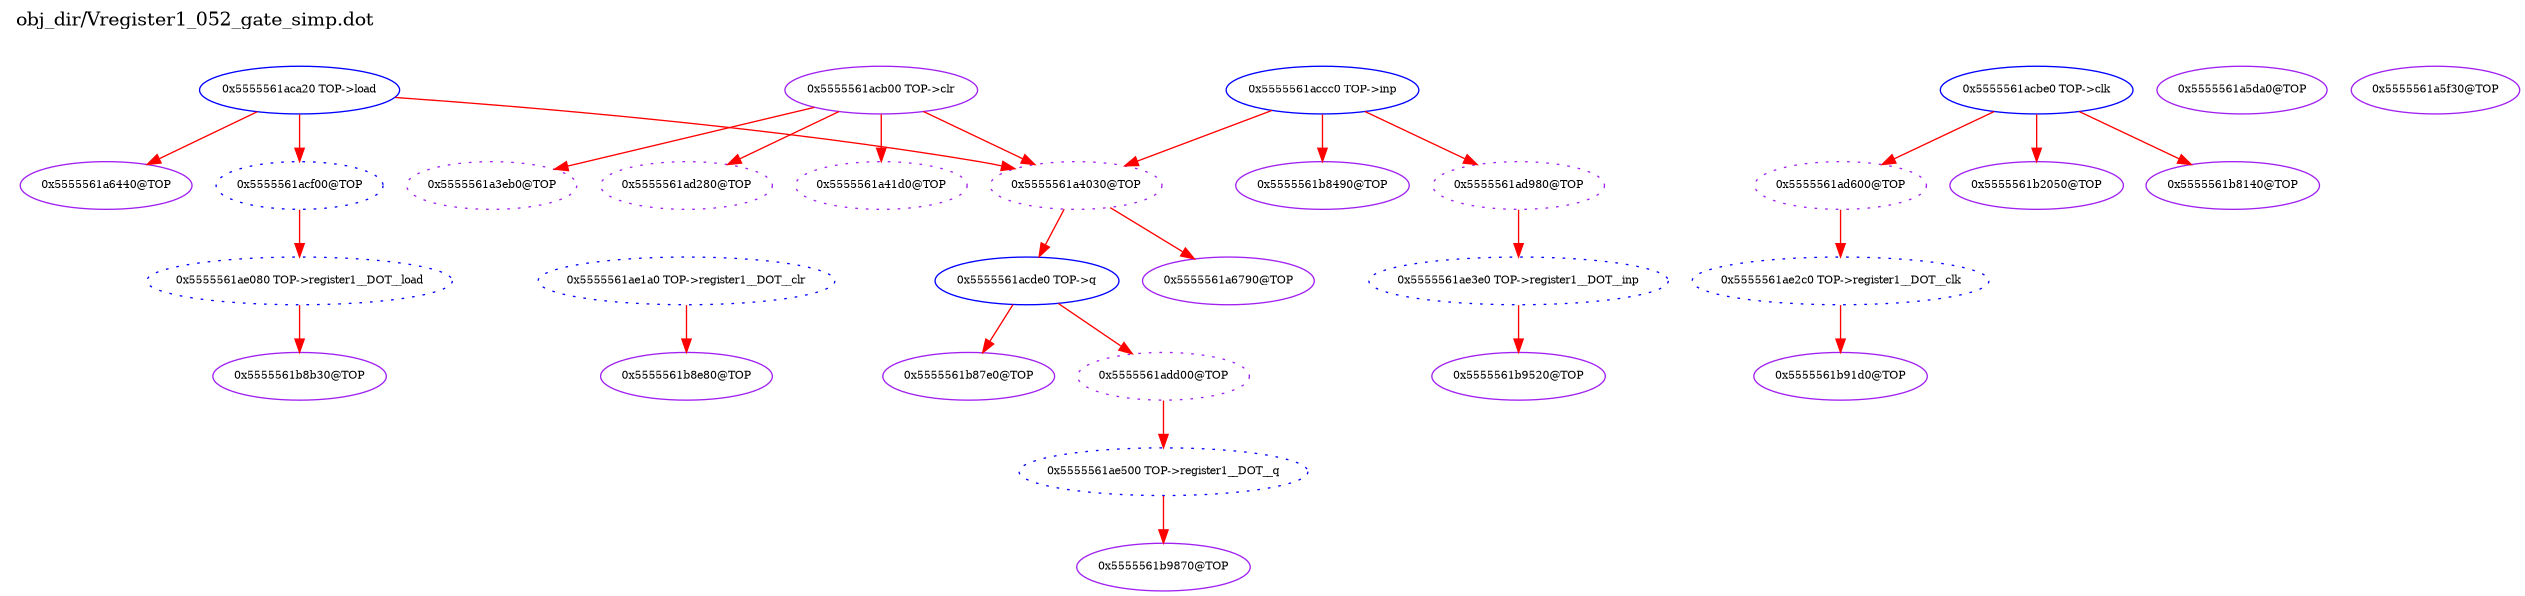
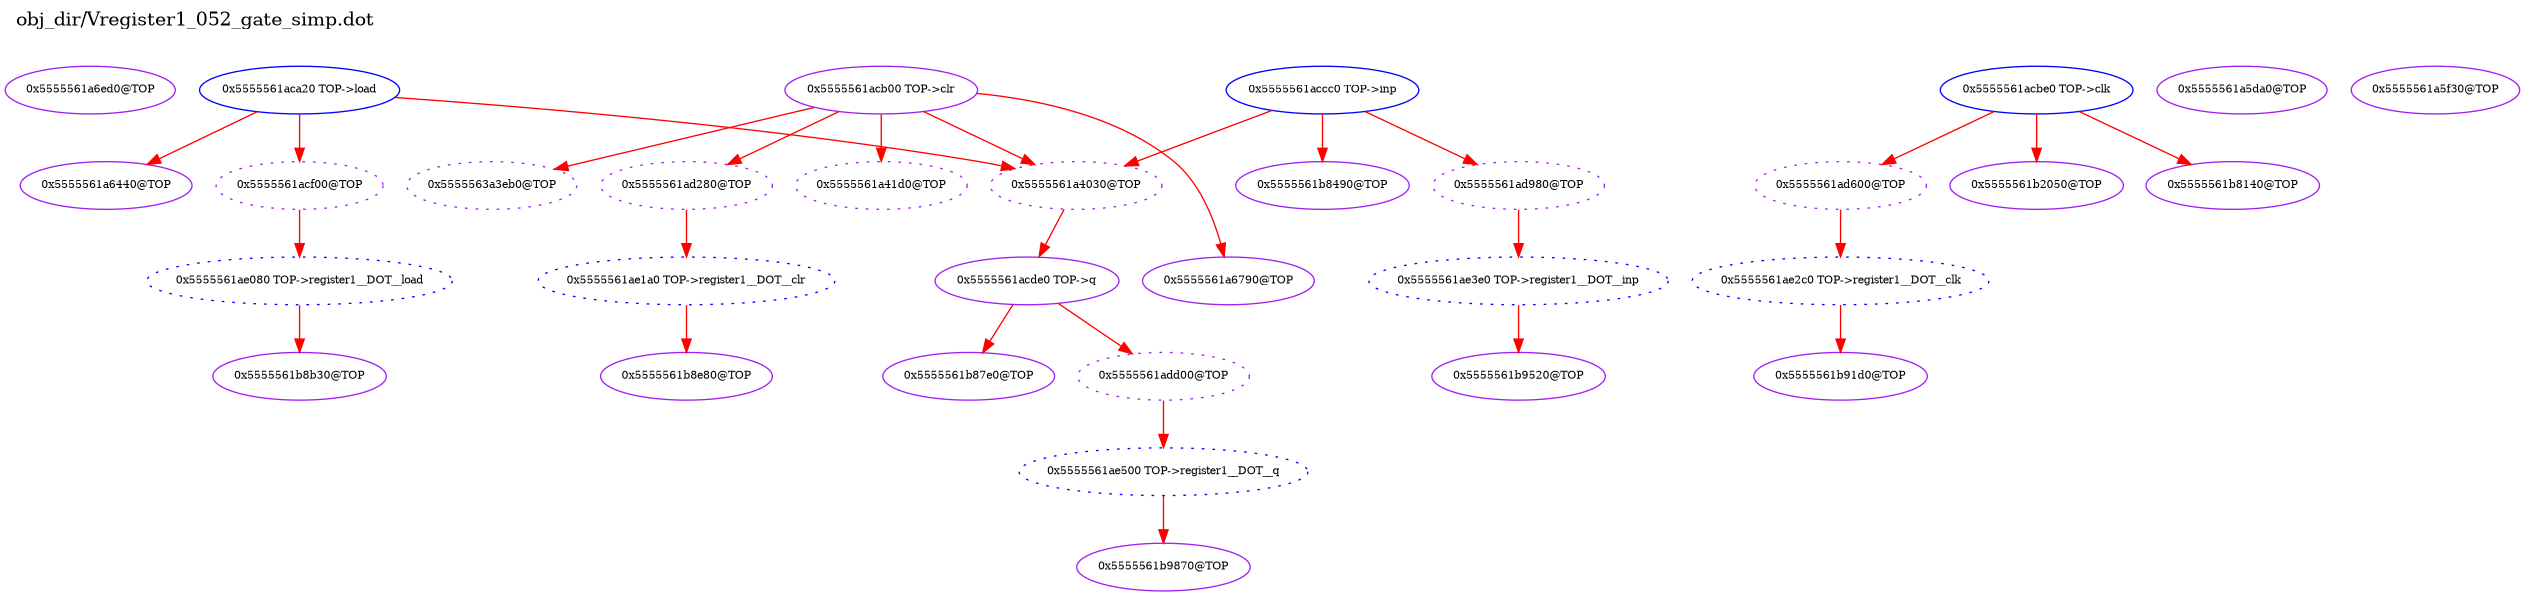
node "0x5555561a6ed0@TOP": added
node "0x5555561acf00@TOP": color blue -> purple
node "0x5555561a3eb0@TOP": label "0x5555561a3eb0@TOP" -> "0x5555563a3eb0@TOP"
edge "0x5555561ad280@TOP" -> "0x5555561ae1a0 TOP->register1__DOT__clr": added
edge "0x5555561a4030@TOP" -> "0x5555561a6790@TOP": now "0x5555561acb00 TOP->clr" -> "0x5555561a6790@TOP"
node "0x5555561acde0 TOP->q": color blue -> purple
